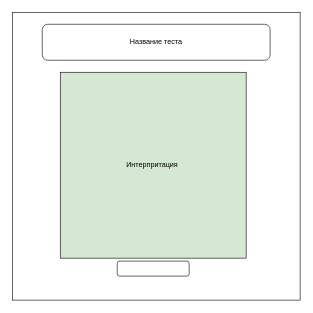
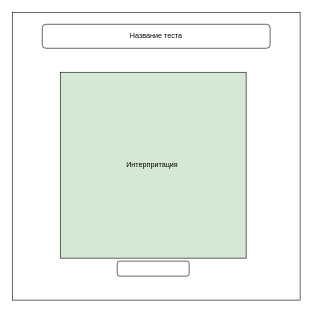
node "Название теста": size 228x36 -> 228x24
